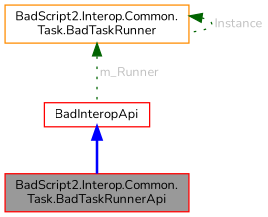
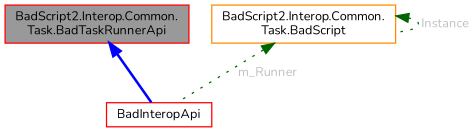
node "BadScript2.Interop.Common. Task.BadTaskRunner": label "BadScript2.Interop.Common. Task.BadTaskRunner" -> "BadScript2.Interop.Common. Task.BadScript"
edge "BadScript2.Interop.Common. Task.BadTaskRunnerApi" -> "BadInteropApi": reversed
